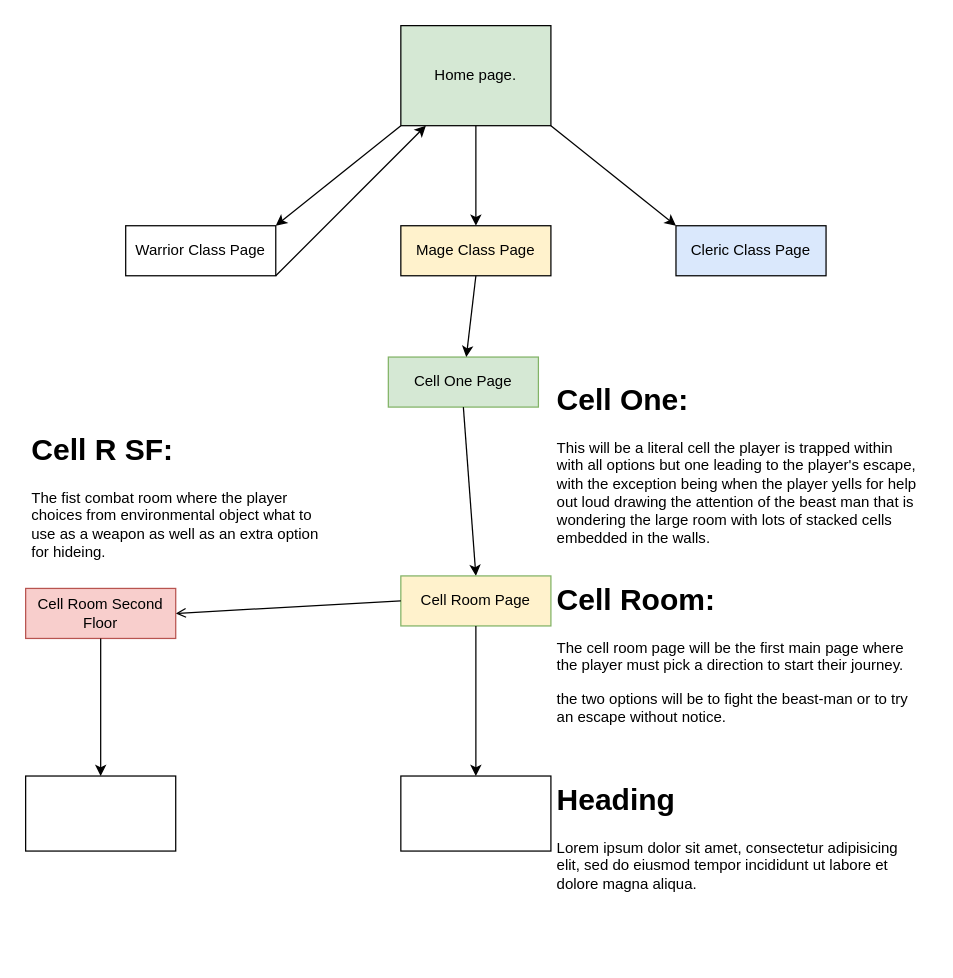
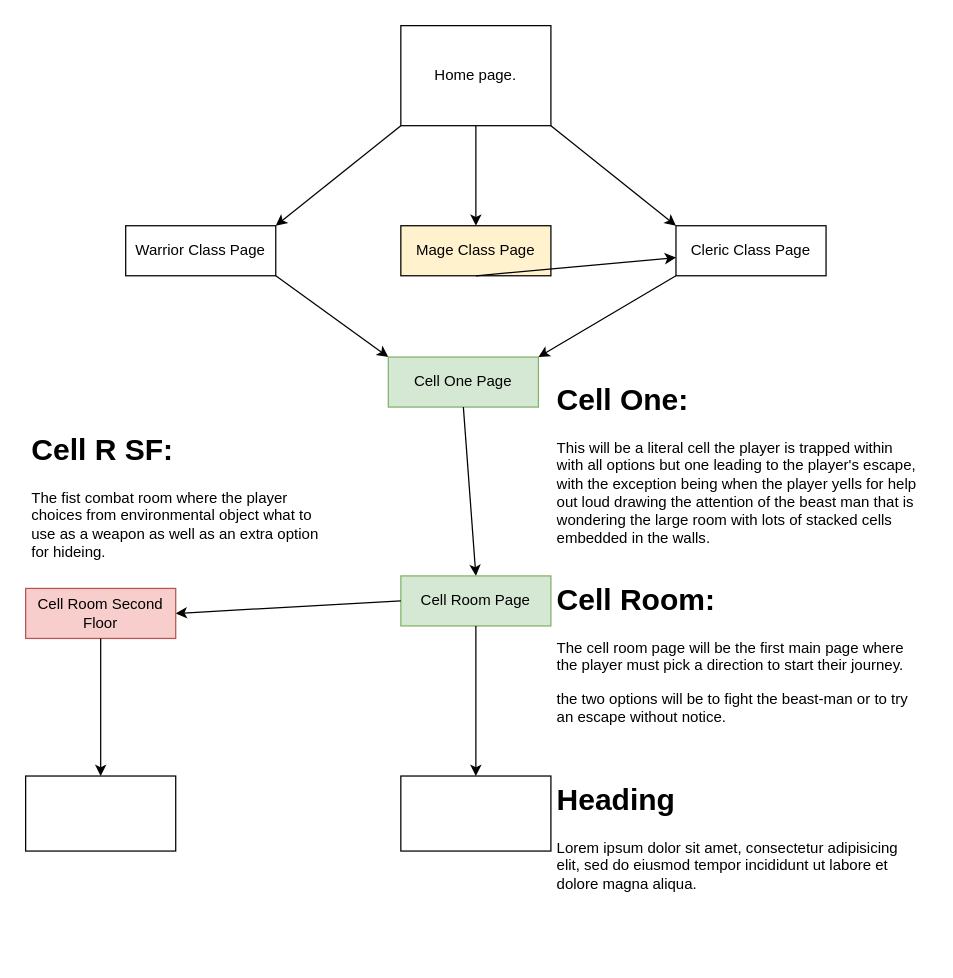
node "Home page.": fillcolor #d5e8d4 -> #ffffff
edge "Warrior Class Page" -> "Home page.": now "Warrior Class Page" -> "Cell One Page"
node "Cleric Class Page": fillcolor #dae8fc -> #ffffff
edge "Mage Class Page" -> "Cell One Page": now "Mage Class Page" -> "Cleric Class Page"
edge "Cleric Class Page" -> "Cell One Page": added
node "Cell Room Page": fillcolor #fff2cc -> #d5e8d4
edge "Cell Room Page" -> "Cell Room Second Floor": arrowhead open -> classic
